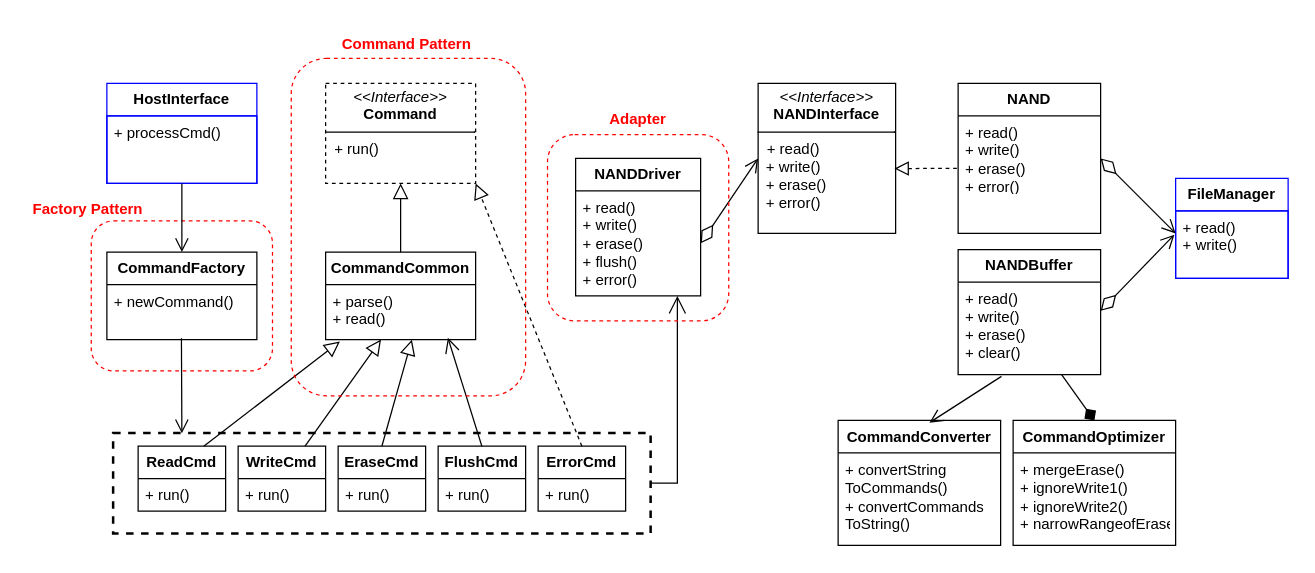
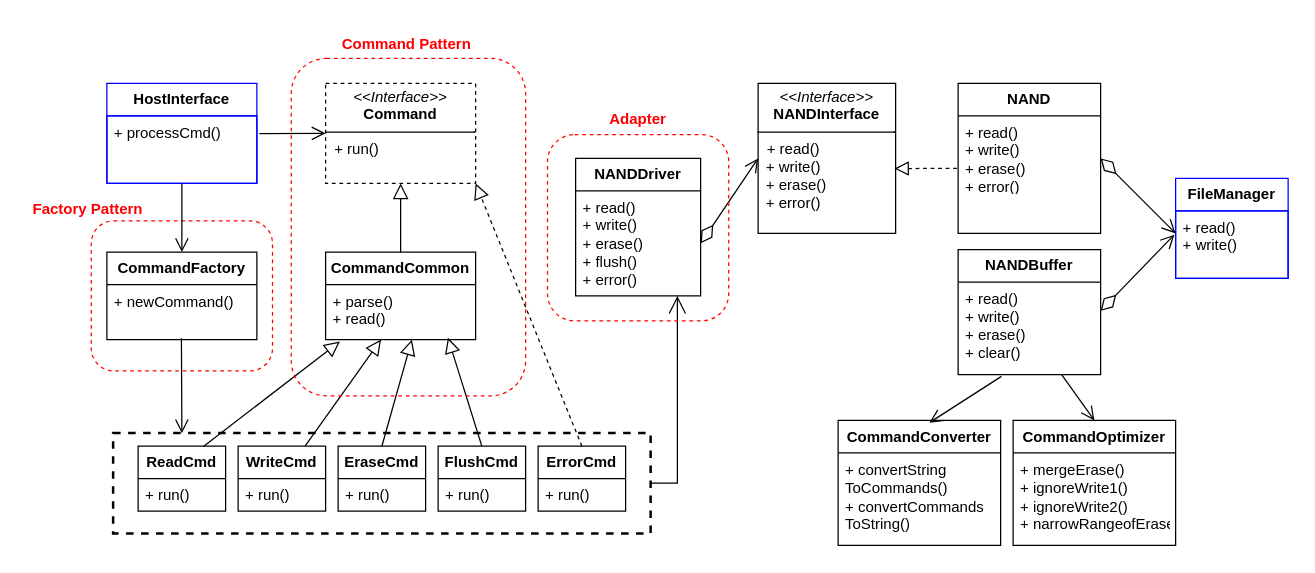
edge "+ processCmd()" -> "<<Interface>> Command + run()": added
edge "FlushCmd" -> "+ parse() + read()": arrowhead open -> block
edge "+ read() + write() + erase() + clear()" -> "CommandOptimizer": arrowhead diamond -> open
